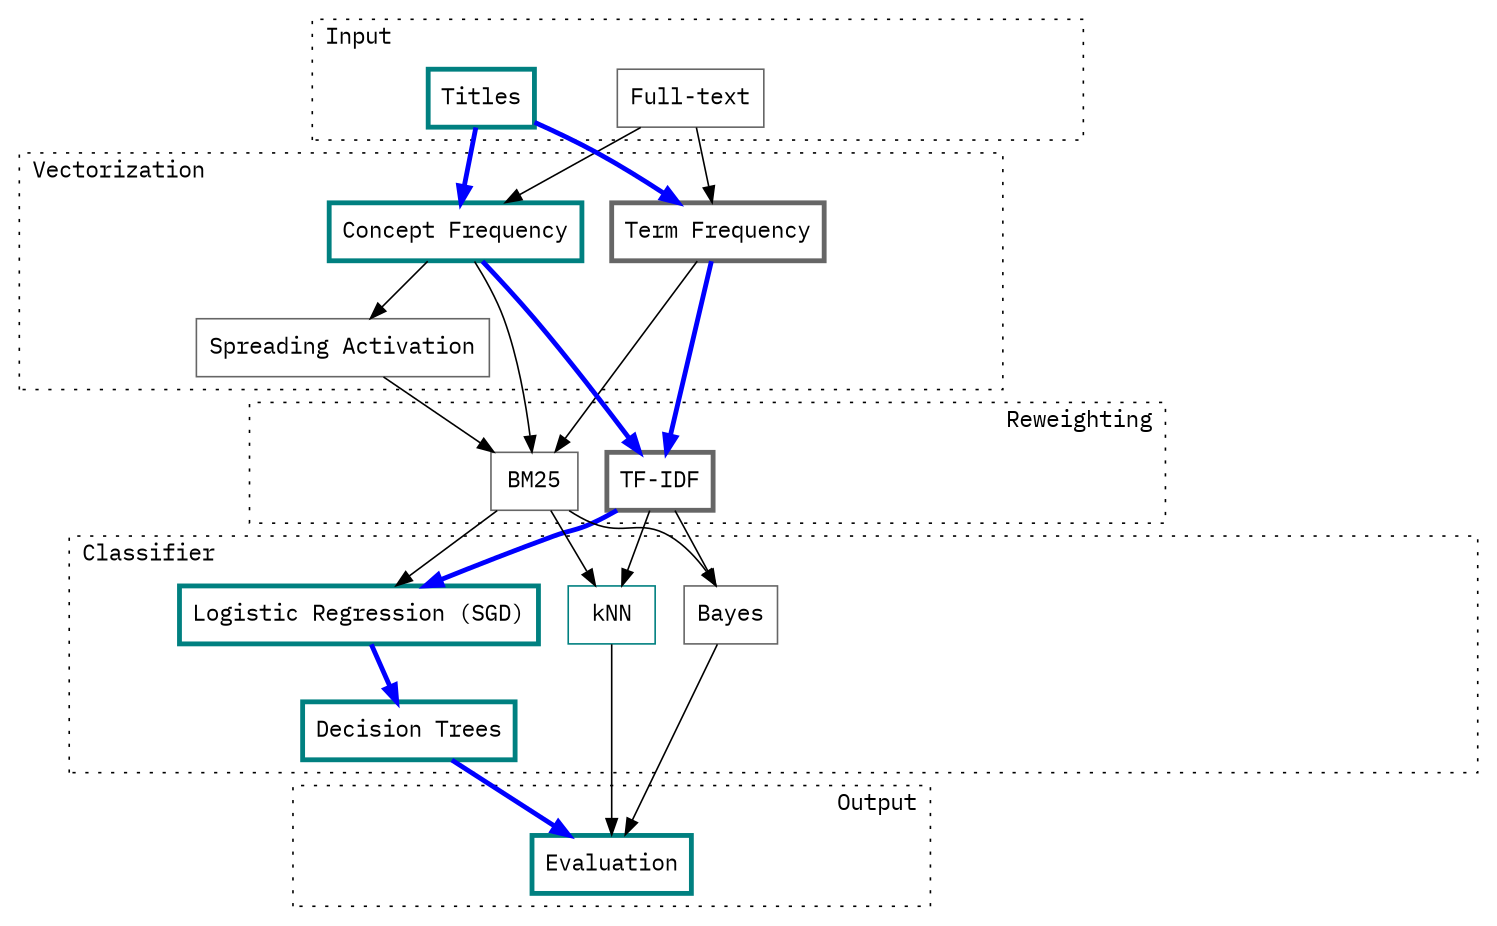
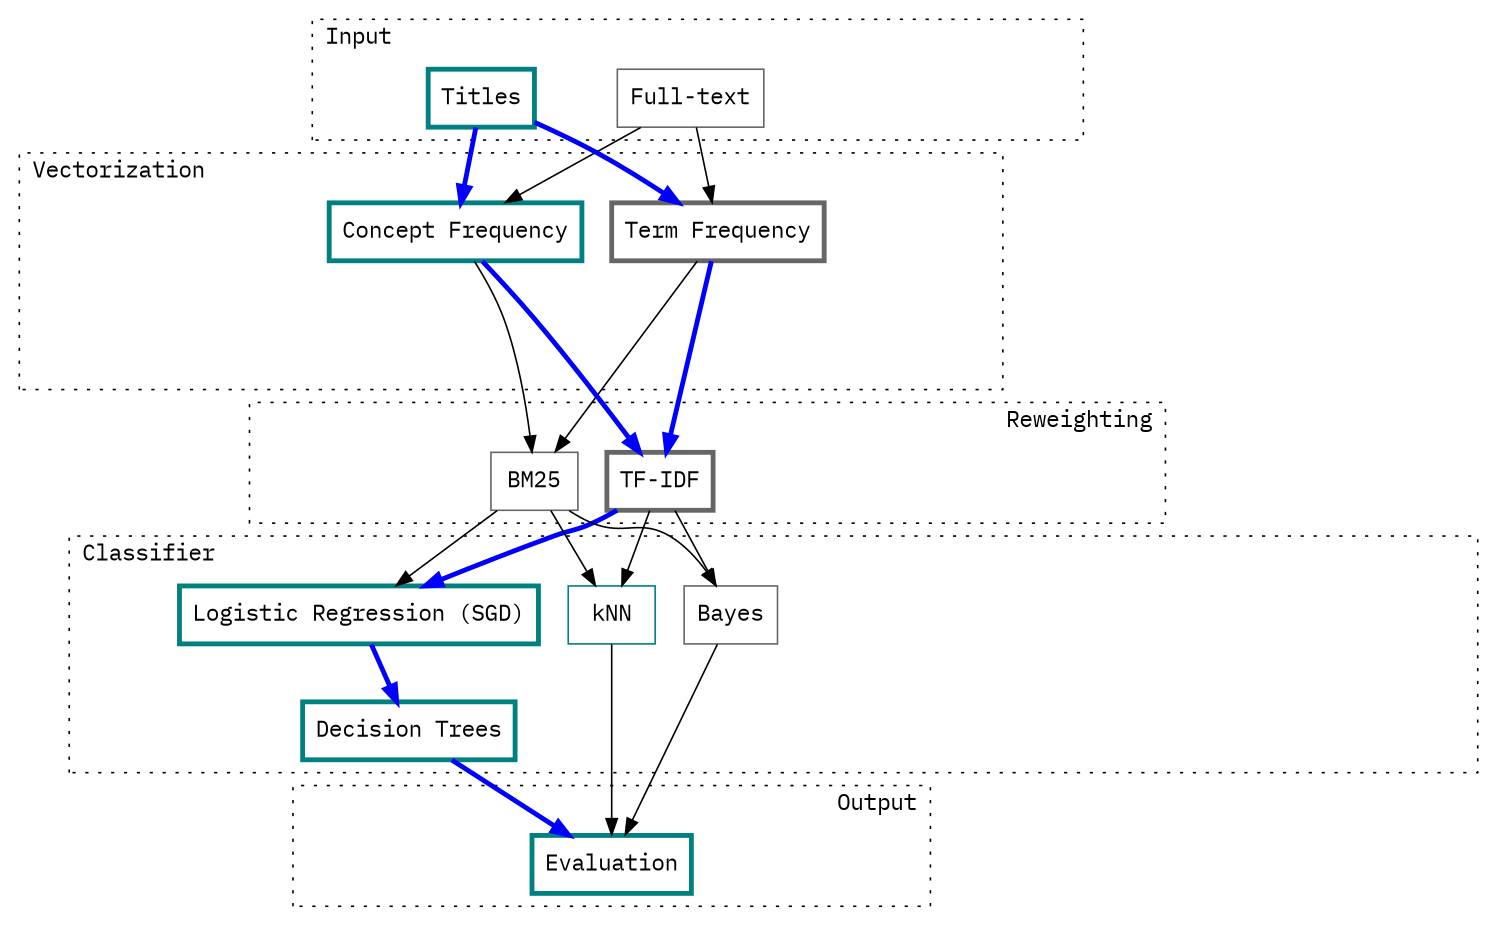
node "Spreading Activation": removed
